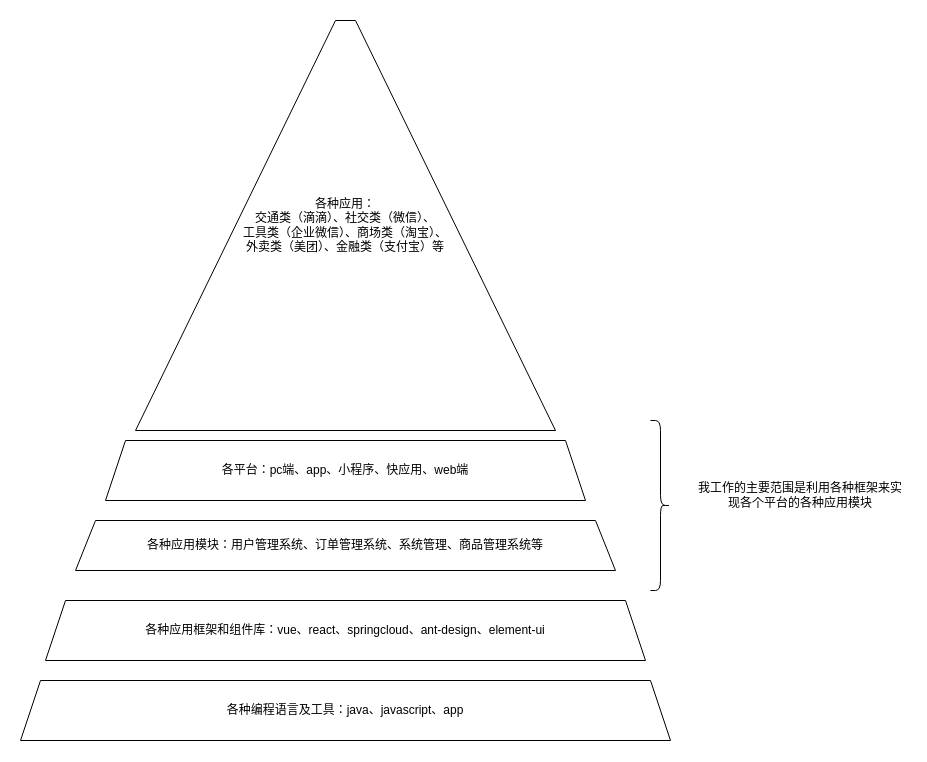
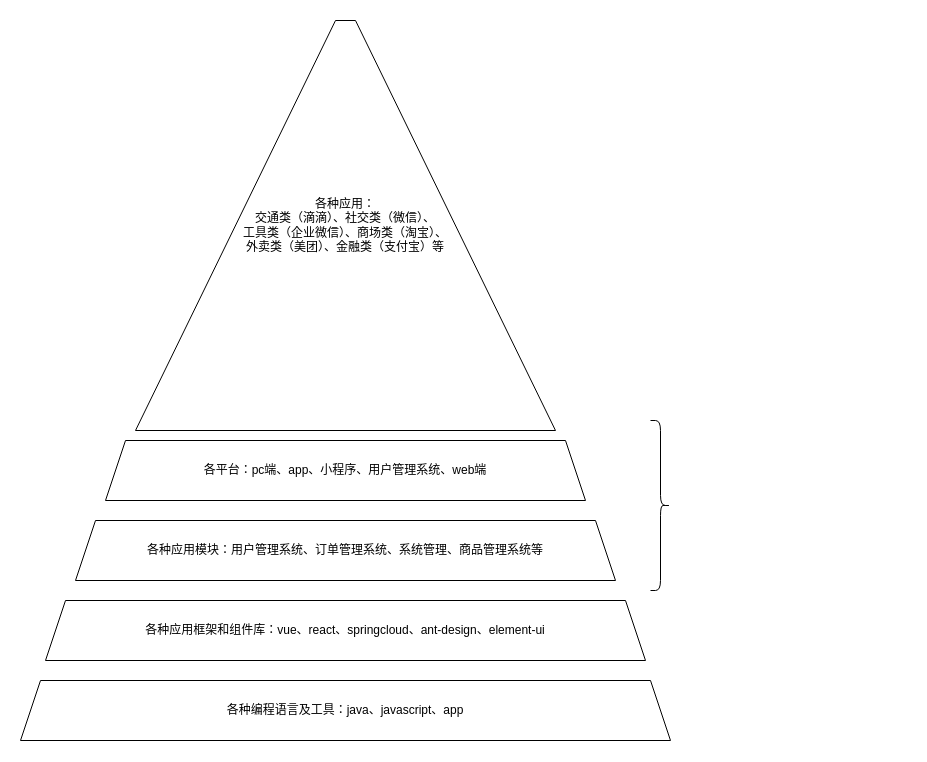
node "各平台：pc端、app、小程序、快应用、web端": label "各平台：pc端、app、小程序、快应用、web端" -> "各平台：pc端、app、小程序、用户管理系统、web端"
node "我工作的主要范围是利用各种框架来实现各个平台的各种应用模块": removed
node "各种应用模块：用户管理系统、订单管理系统、系统管理、商品管理系统等": size 540x50 -> 540x60
